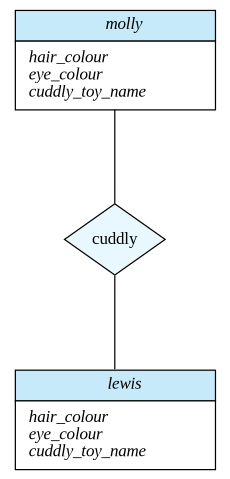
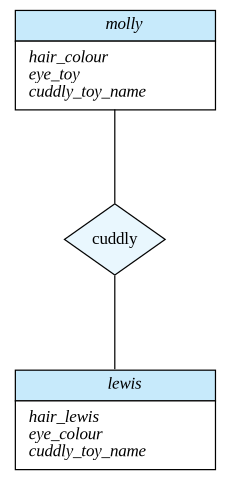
node "molly": text "eye_colour" -> "eye_toy"
node "lewis": text "hair_colour" -> "hair_lewis"
